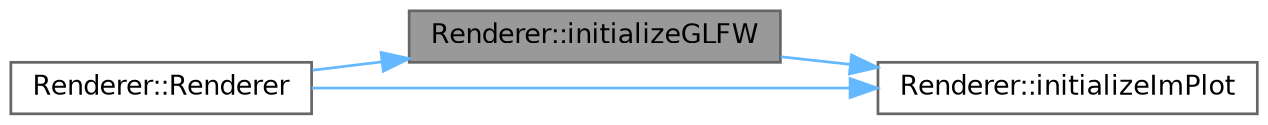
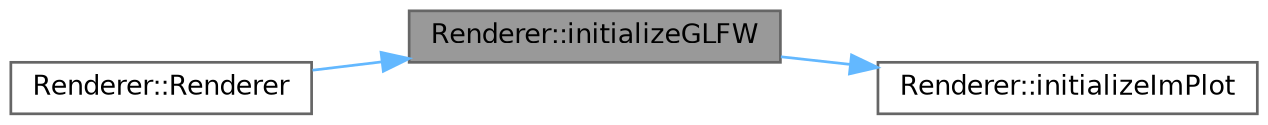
edge "Renderer::Renderer" -> "Renderer::initializeImPlot": removed
